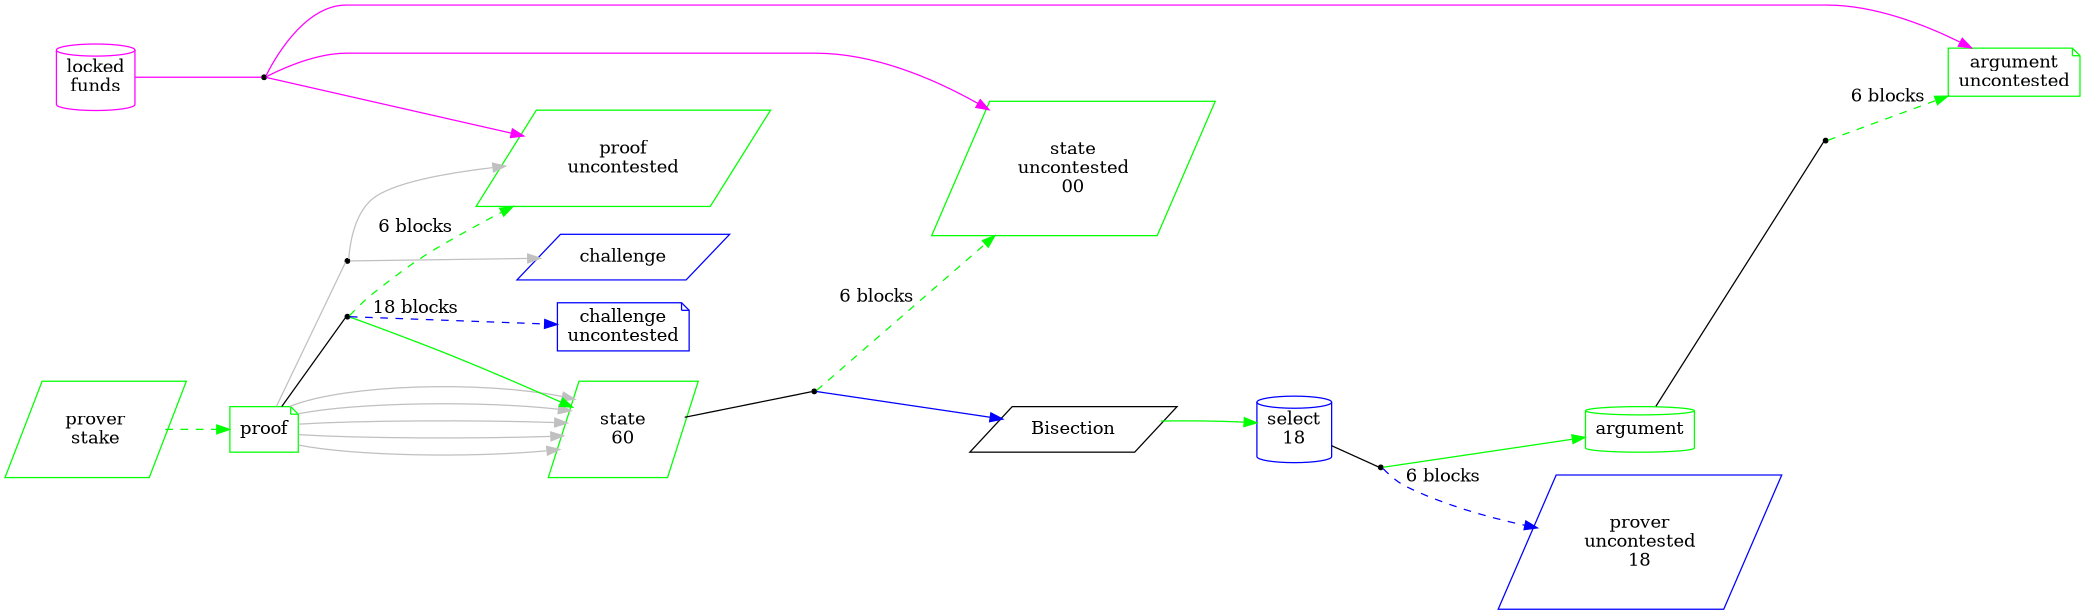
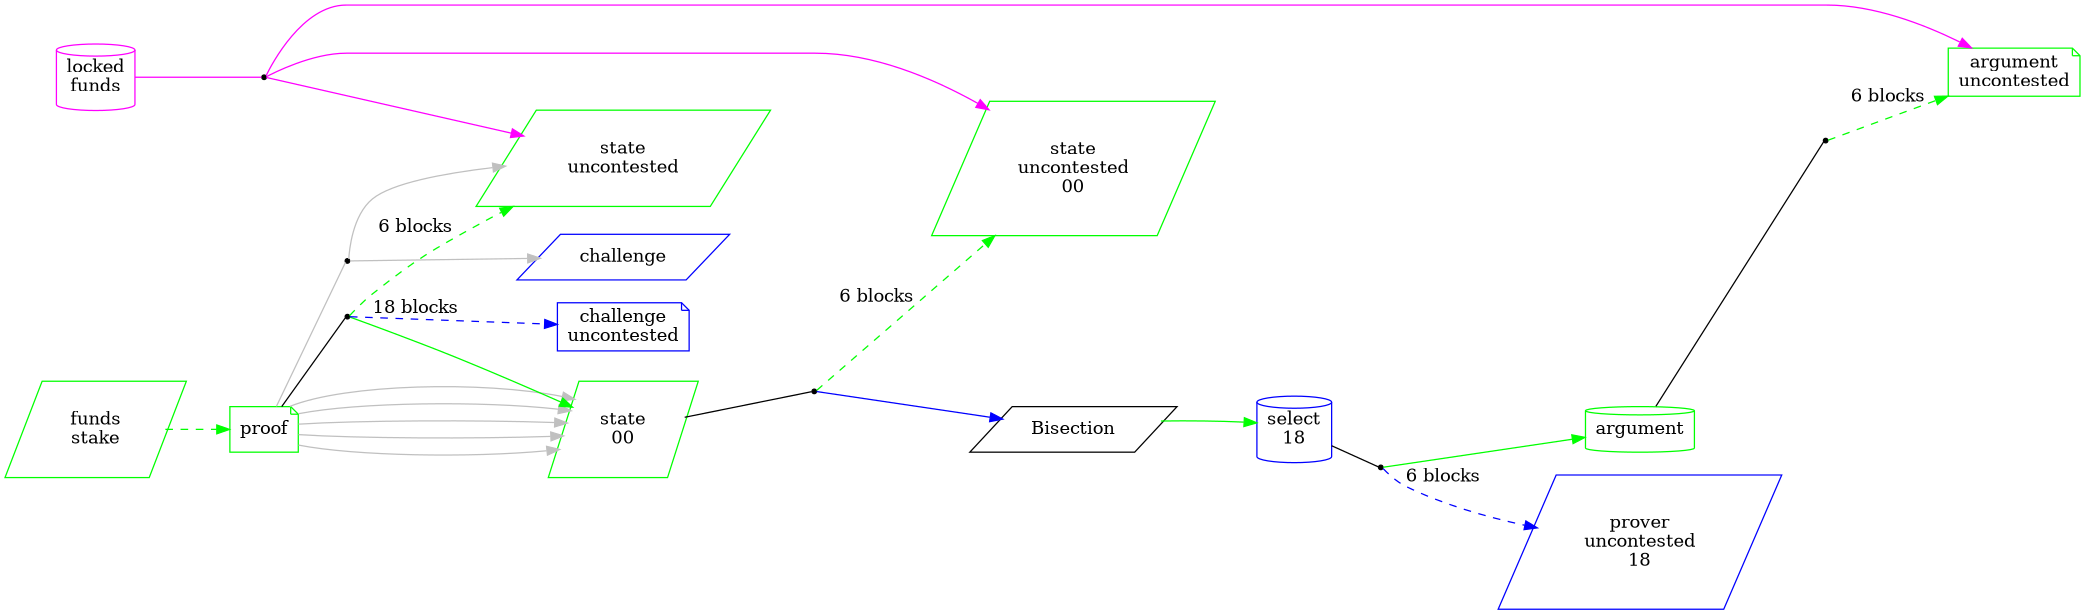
node "proof uncontested": label "proof uncontested" -> "state uncontested"
node "prover stake": label "prover stake" -> "funds stake"
node "state 60": label "state 60" -> "state 00"
